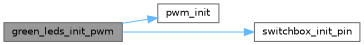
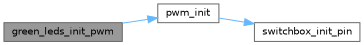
edge "green_leds_init_pwm" -> "switchbox_init_pin": now "pwm_init" -> "switchbox_init_pin"
